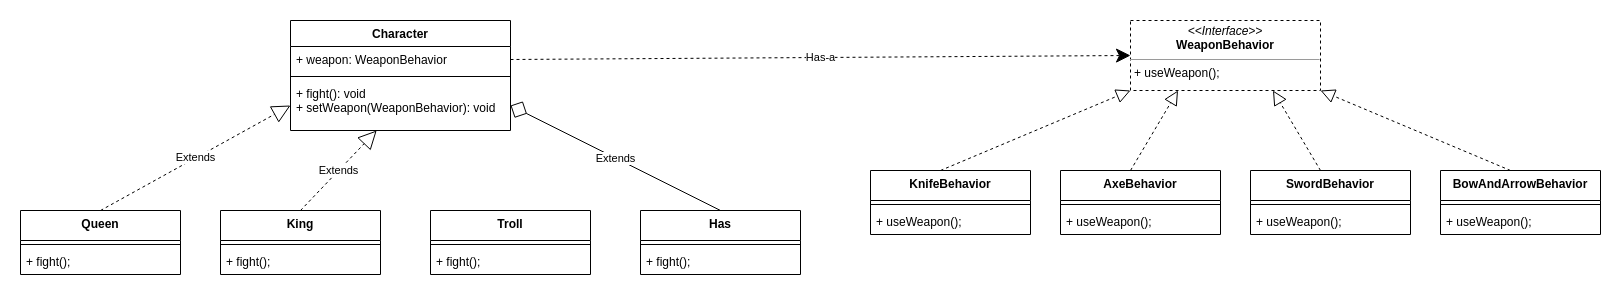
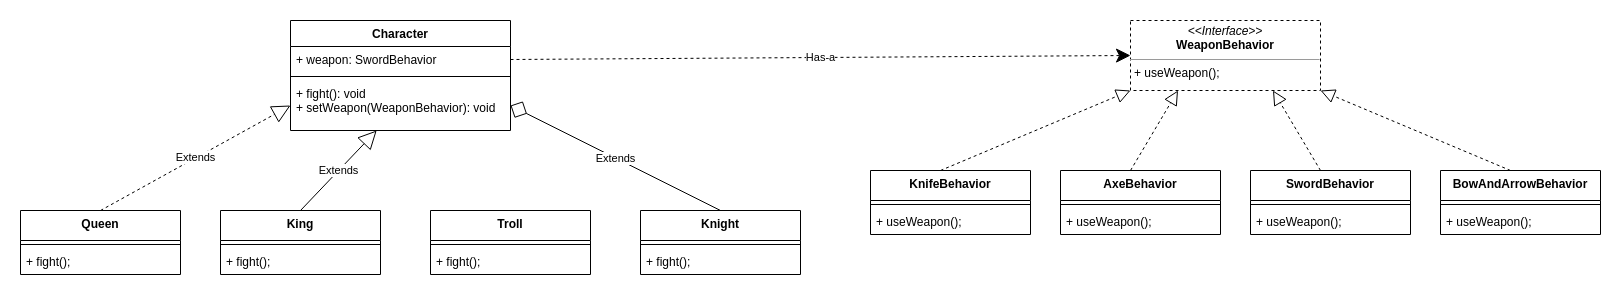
node "+ weapon: WeaponBehavior": label "+ weapon: WeaponBehavior" -> "+ weapon: SwordBehavior"
edge "King" -> "+ fight(): void + setWeapon(WeaponBehavior): void": style dashed -> solid
node "Has": label "Has" -> "Knight"
